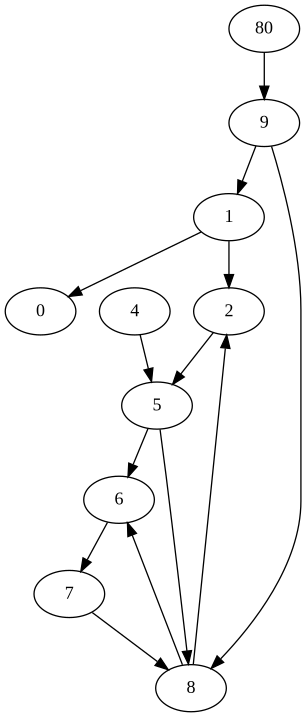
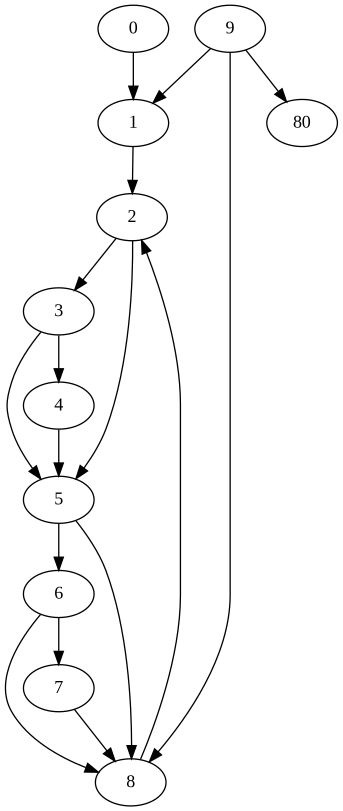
edge "80" -> "9": reversed
edge "1" -> "0": reversed
node "3": added
edge "8" -> "6": reversed
